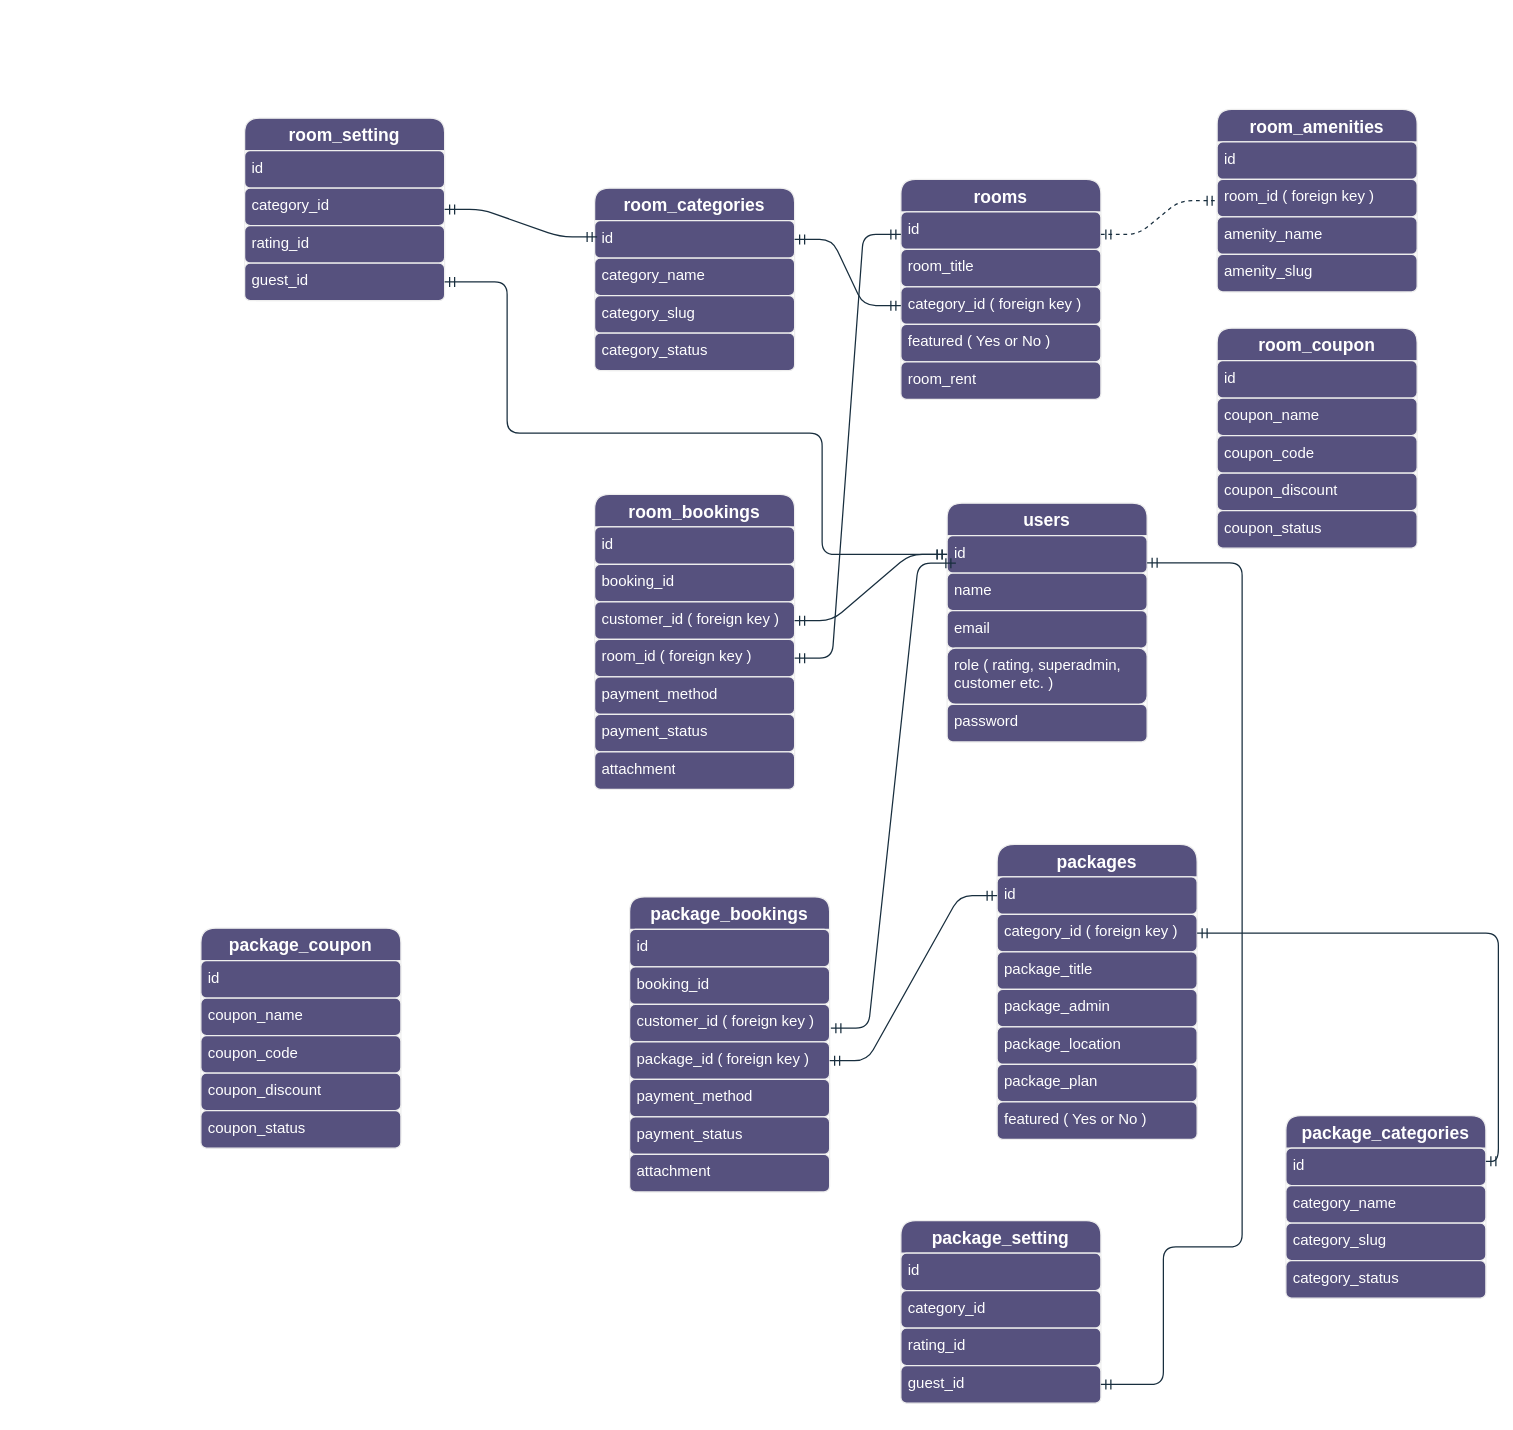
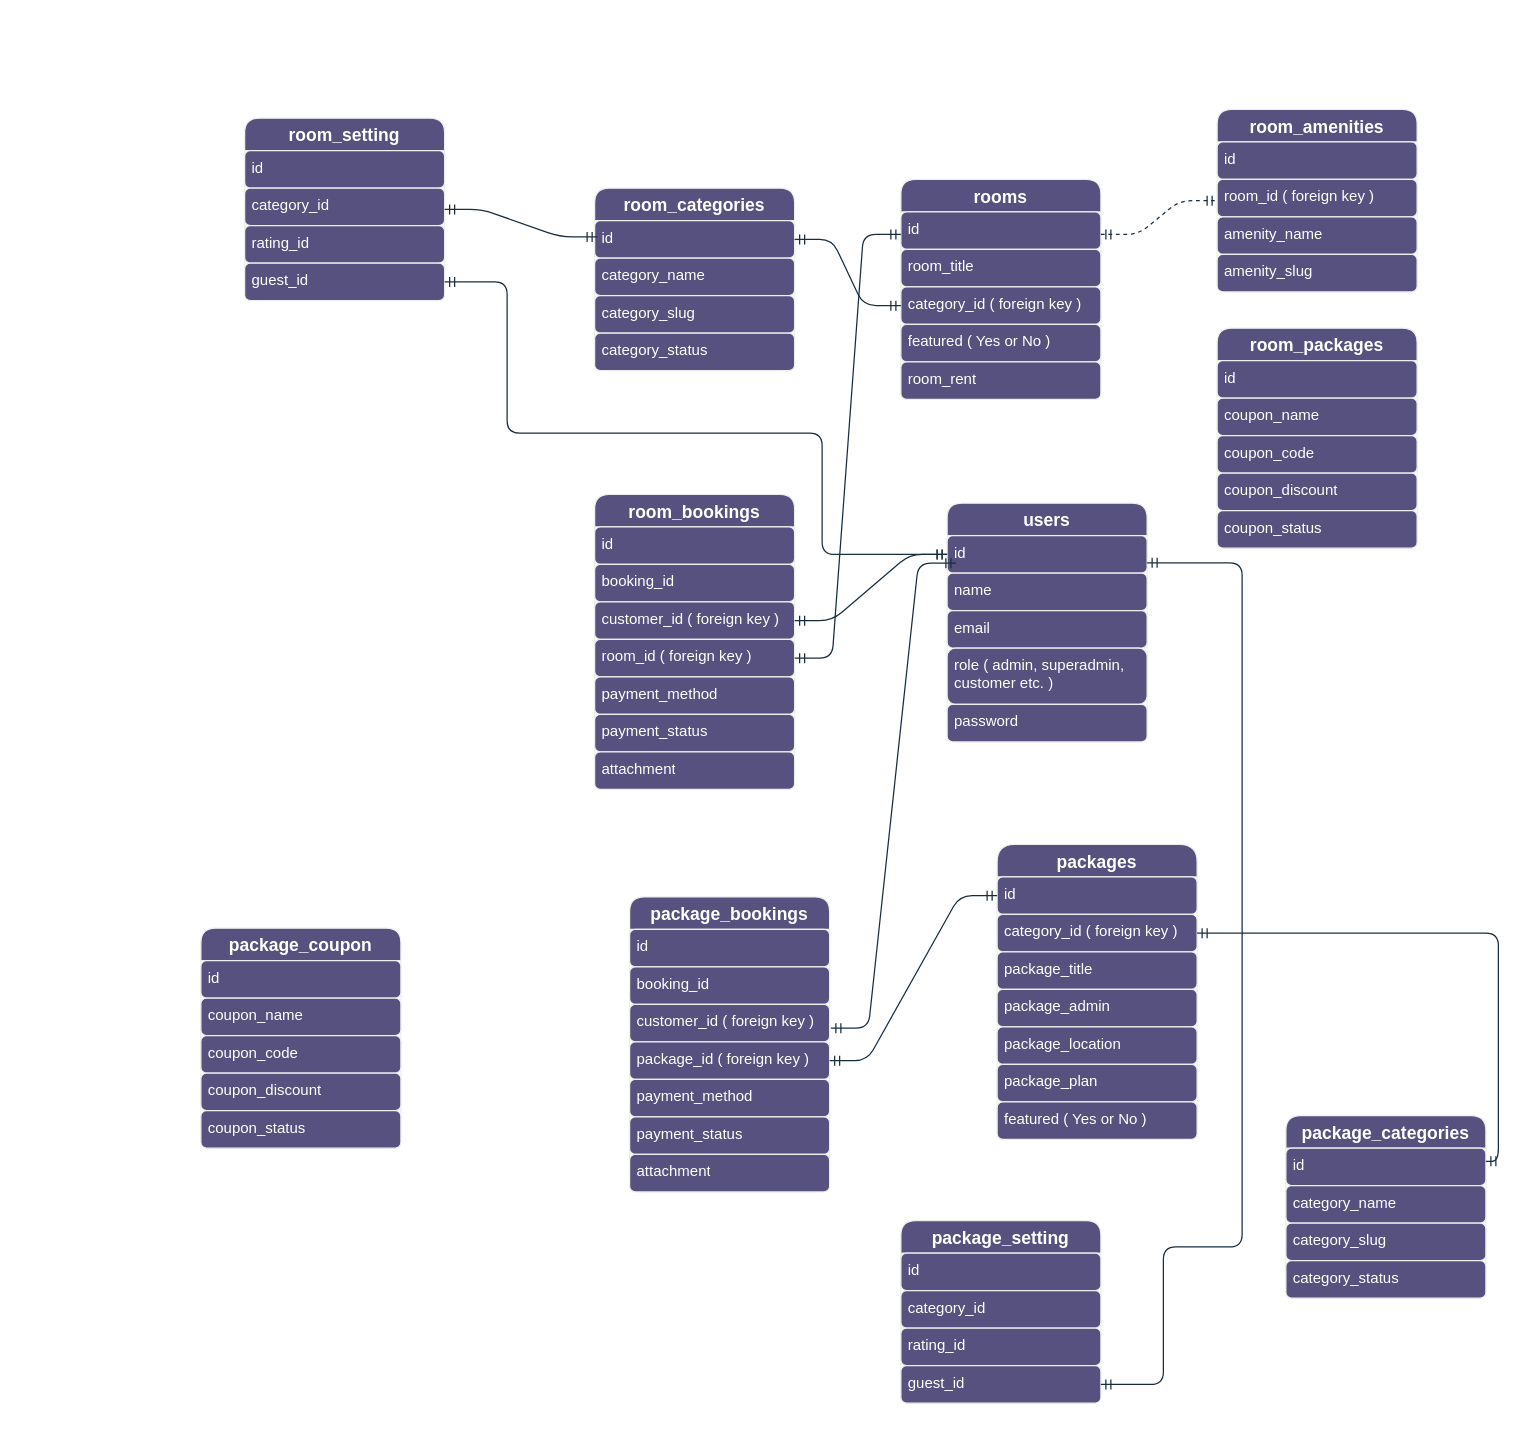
node "room_coupon": label "room_coupon" -> "room_packages"
node "role ( rating, superadmin, customer etc. )": label "role ( rating, superadmin, customer etc. )" -> "role ( admin, superadmin, customer etc. )"
